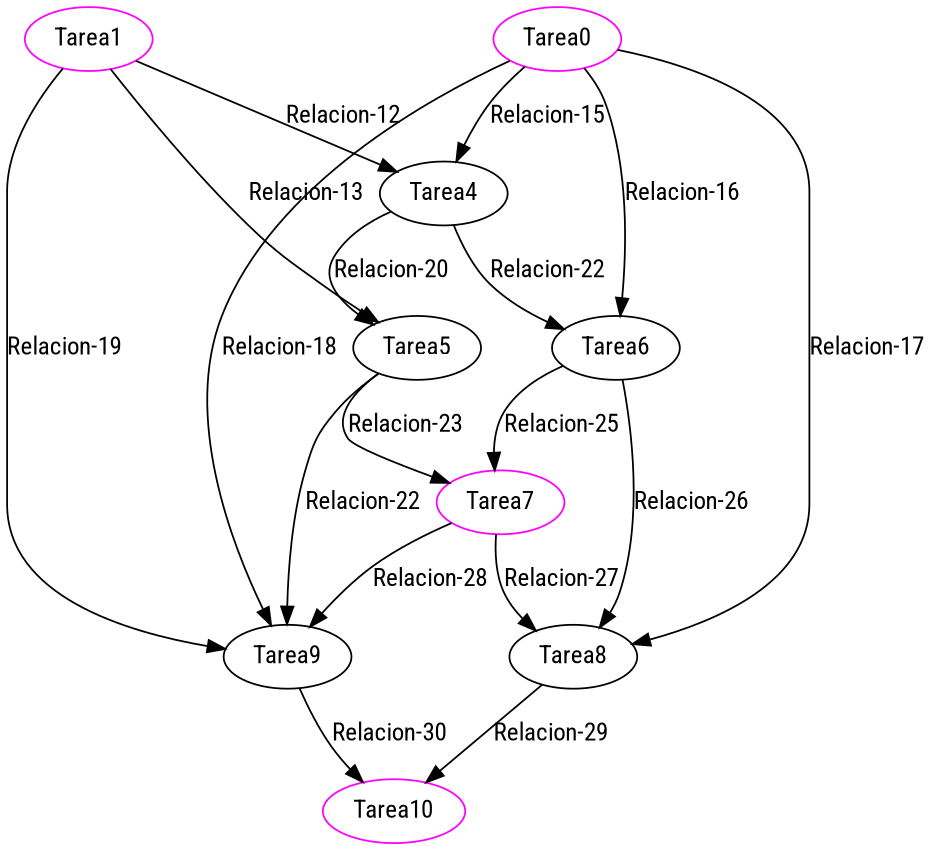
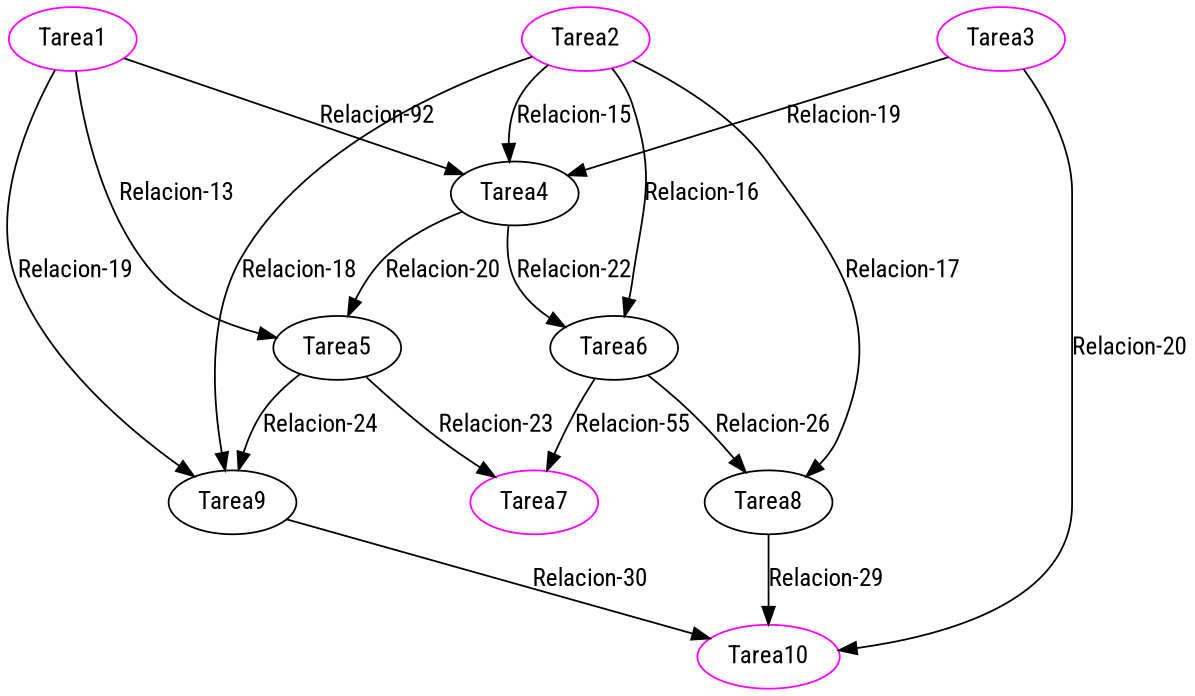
node "Tarea0": label "Tarea0" -> "Tarea2"
node "Tarea3": added
edge "Tarea1" -> "Tarea4": label "Relacion-12" -> "Relacion-92"
edge "Tarea6" -> "Tarea7": label "Relacion-25" -> "Relacion-55"
edge "Tarea5" -> "Tarea9": label "Relacion-22" -> "Relacion-24"
edge "Tarea7" -> "Tarea9": removed, label "Relacion-28"
edge "Tarea7" -> "Tarea8": removed, label "Relacion-27"
